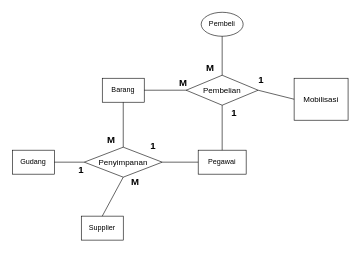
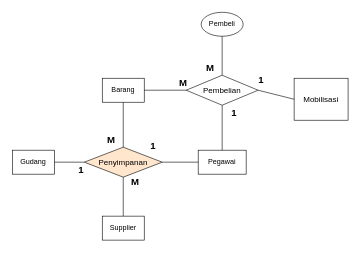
node "Penyimpanan": fillcolor #ffffff -> #ffe6cc
node "Supplier": moved (102, 228) -> (123, 228)
